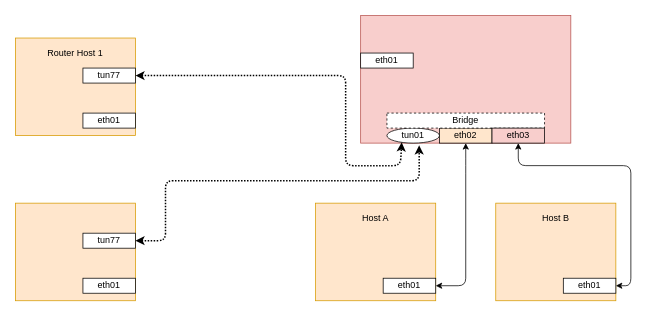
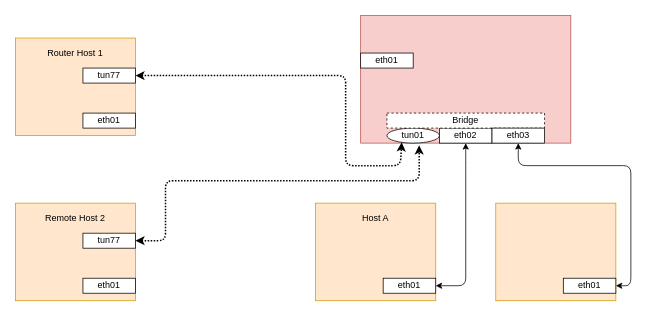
node "eth02": fillcolor #ffe6cc -> #ffffff
node "eth03": fillcolor #f8cecc -> #ffffff
node "Remote Host 2": added
node "Host B": removed
